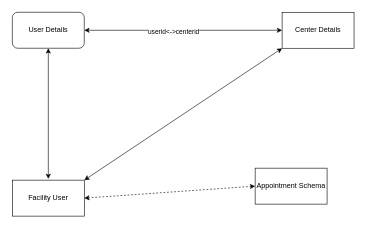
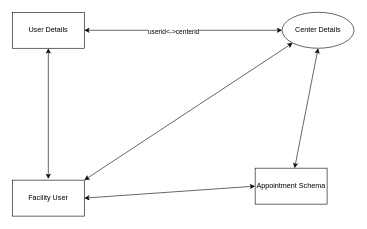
node "User Details": shape rounded rectangle -> rectangle
node "Center Details": shape rectangle -> ellipse
edge "Center Details" -- "Appointment Schema": added
edge "Appointment Schema" -- "Facility User": style dashed -> solid
